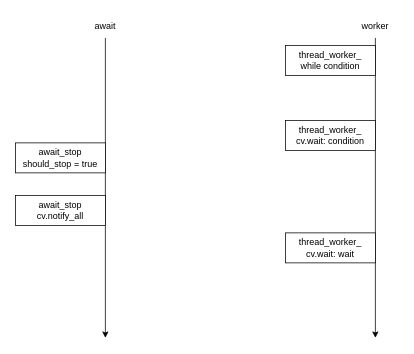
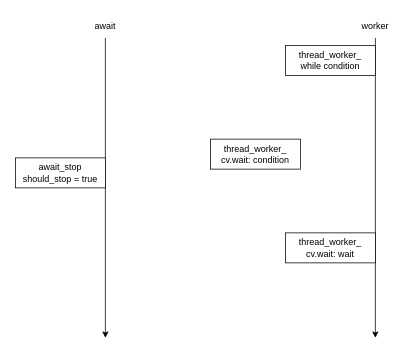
node "thread_worker_ cv.wait: condition": moved (330, 135) -> (255, 154)
node "await_stop should_stop = true": moved (60, 158) -> (60, 173)
node "await_stop cv.notify_all": removed
